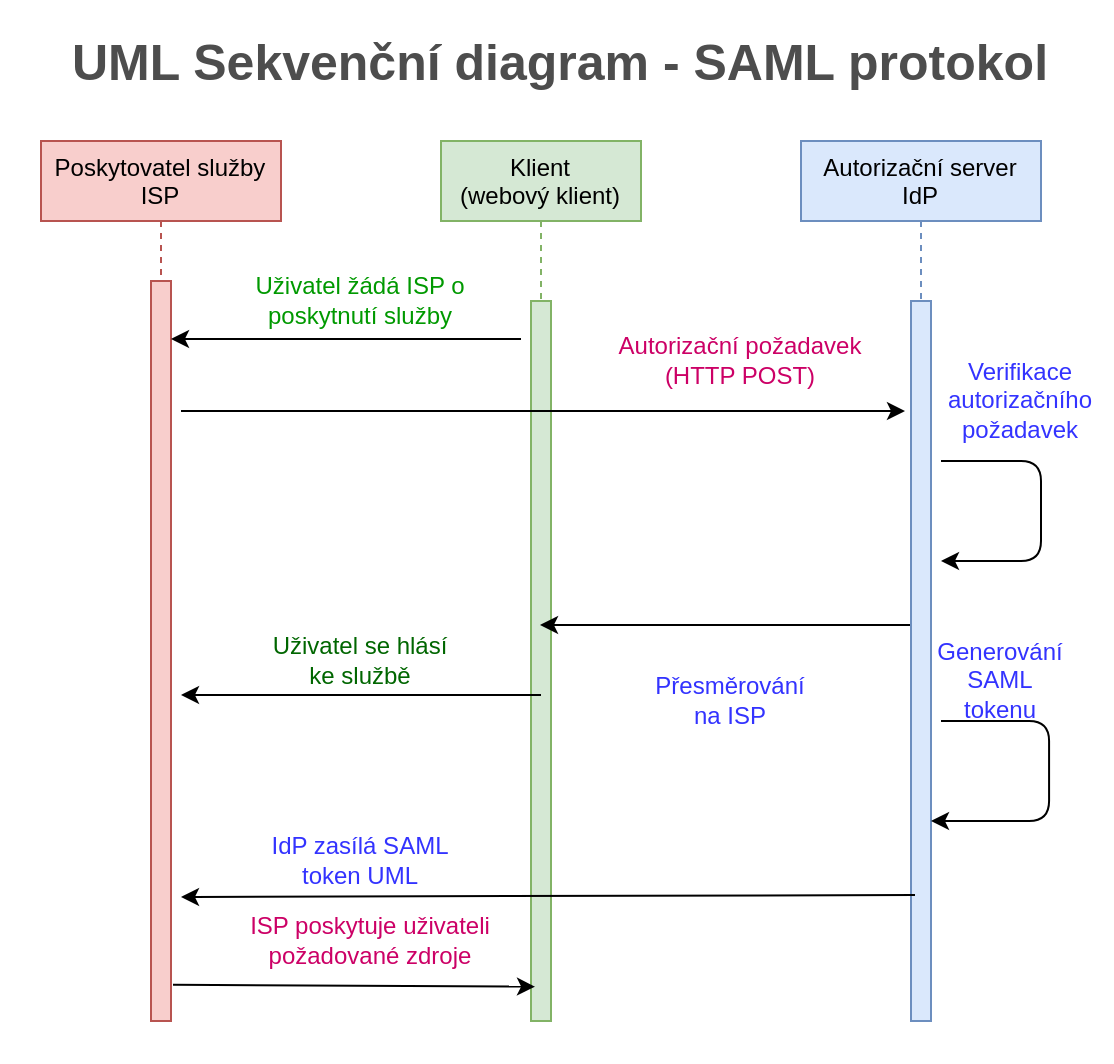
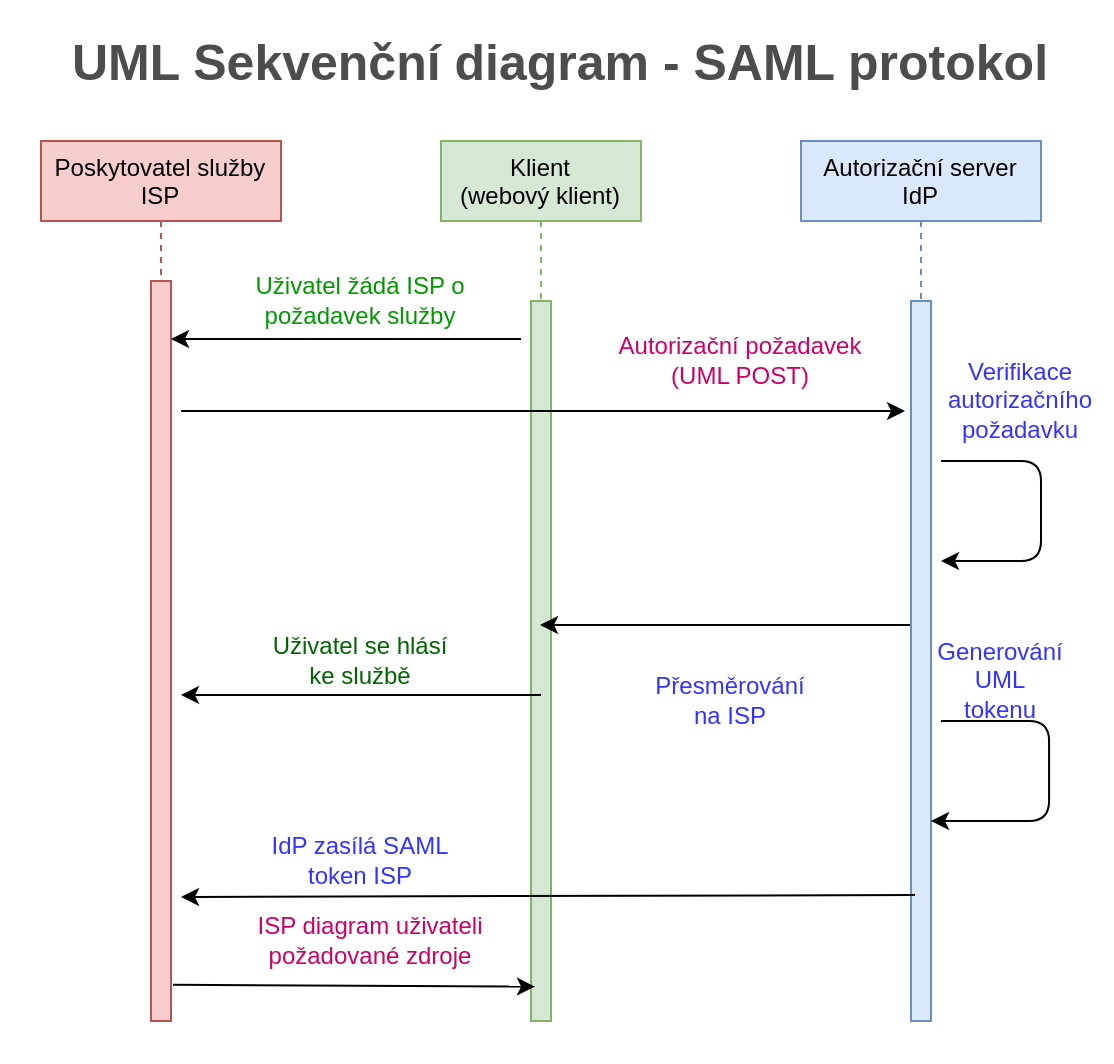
node "Uživatel žádá ISP o poskytnutí služby": label "Uživatel žádá ISP o poskytnutí služby" -> "Uživatel žádá ISP o požadavek služby"
node "Autorizační požadavek (HTTP POST)": label "Autorizační požadavek (HTTP POST)" -> "Autorizační požadavek (UML POST)"
node "Verifikace autorizačního požadavek": label "Verifikace autorizačního požadavek" -> "Verifikace autorizačního požadavku"
node "Generování SAML tokenu": label "Generování SAML tokenu" -> "Generování UML tokenu"
node "IdP zasílá SAML token UML": label "IdP zasílá SAML token UML" -> "IdP zasílá SAML token ISP"
node "ISP poskytuje uživateli požadované zdroje": label "ISP poskytuje uživateli požadované zdroje" -> "ISP diagram uživateli požadované zdroje"
